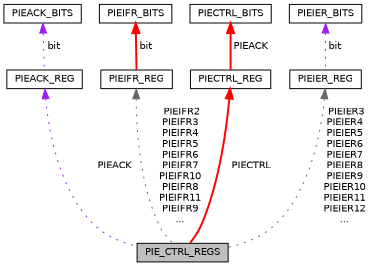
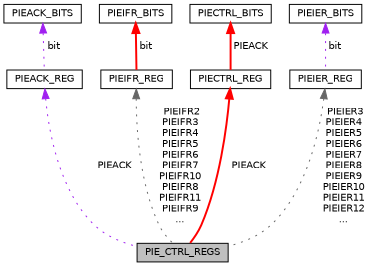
edge "PIE_CTRL_REGS" -> "PIECTRL_REG": label " PIECTRL" -> " PIEACK"
